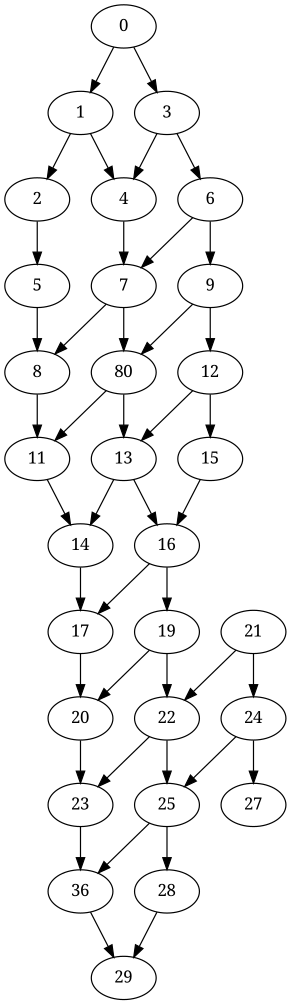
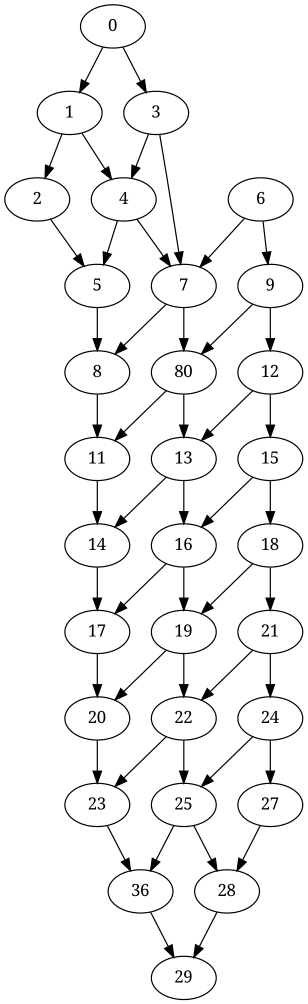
edge "3" -> "6": now "3" -> "7"
edge "4" -> "5": added
node "18": added
edge "27" -> "28": added
